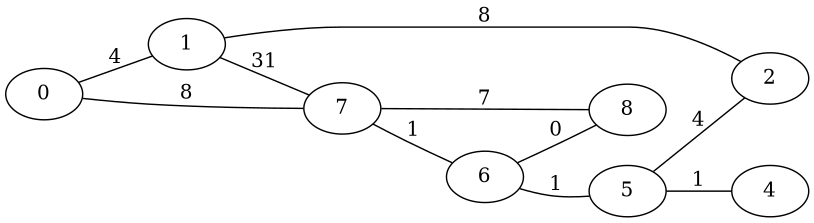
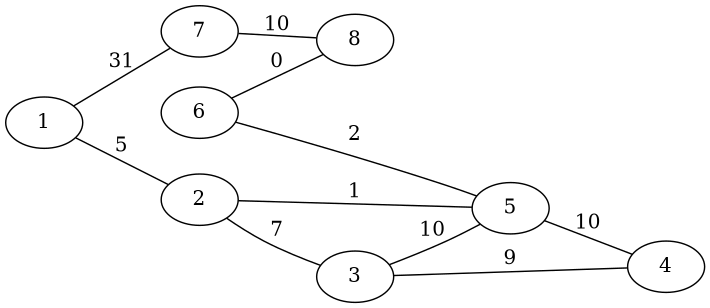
edge "1" -- "2": label "8" -> "5"
node "0": removed
edge "7" -- "8": label "7" -> "10"
edge "2" -- "5": label "4" -> "1"
edge "7" -- "6": removed, label "1"
edge "5" -- "4": label "1" -> "10"
edge "6" -- "5": label "1" -> "2"
node "3": added
